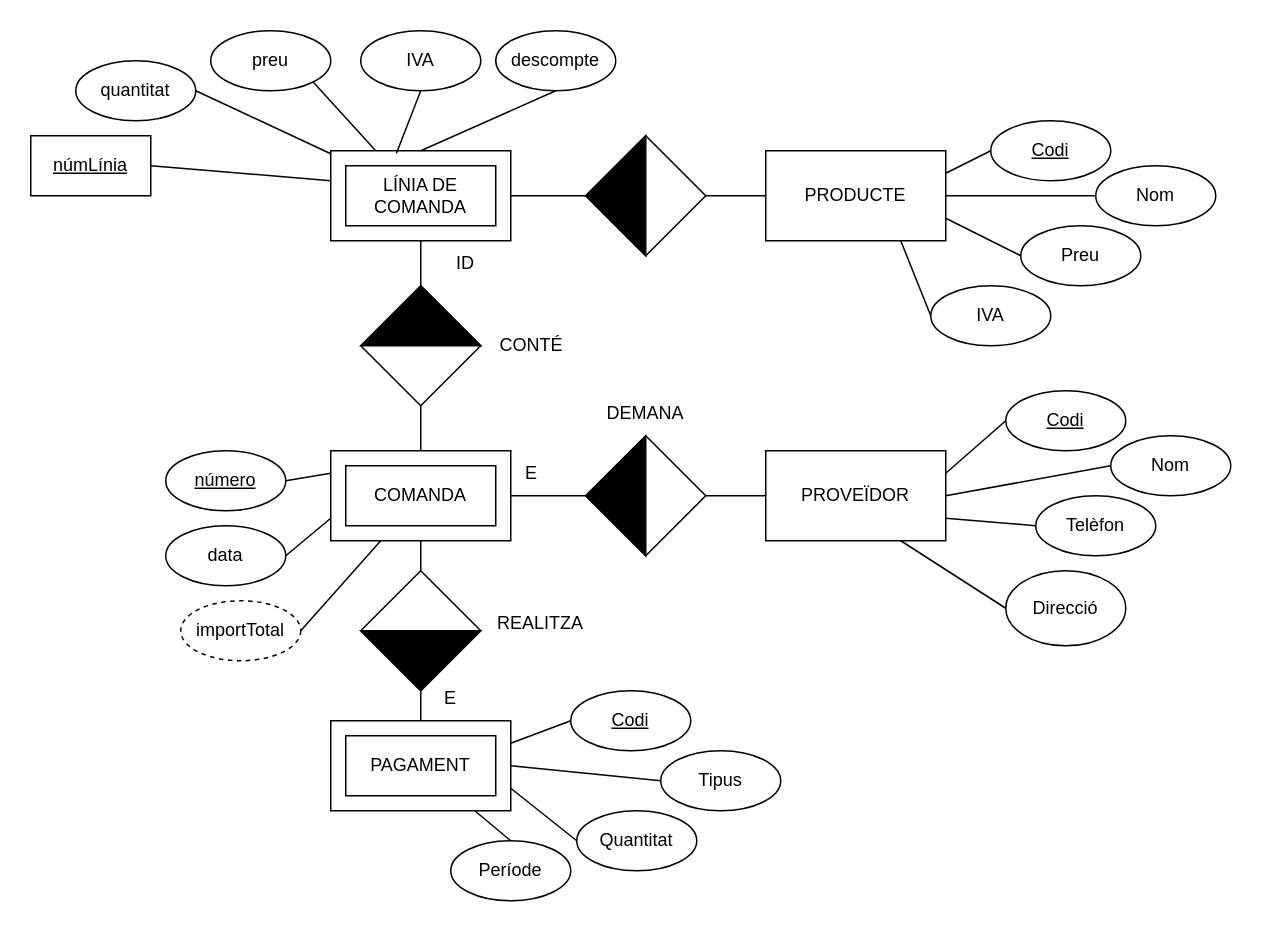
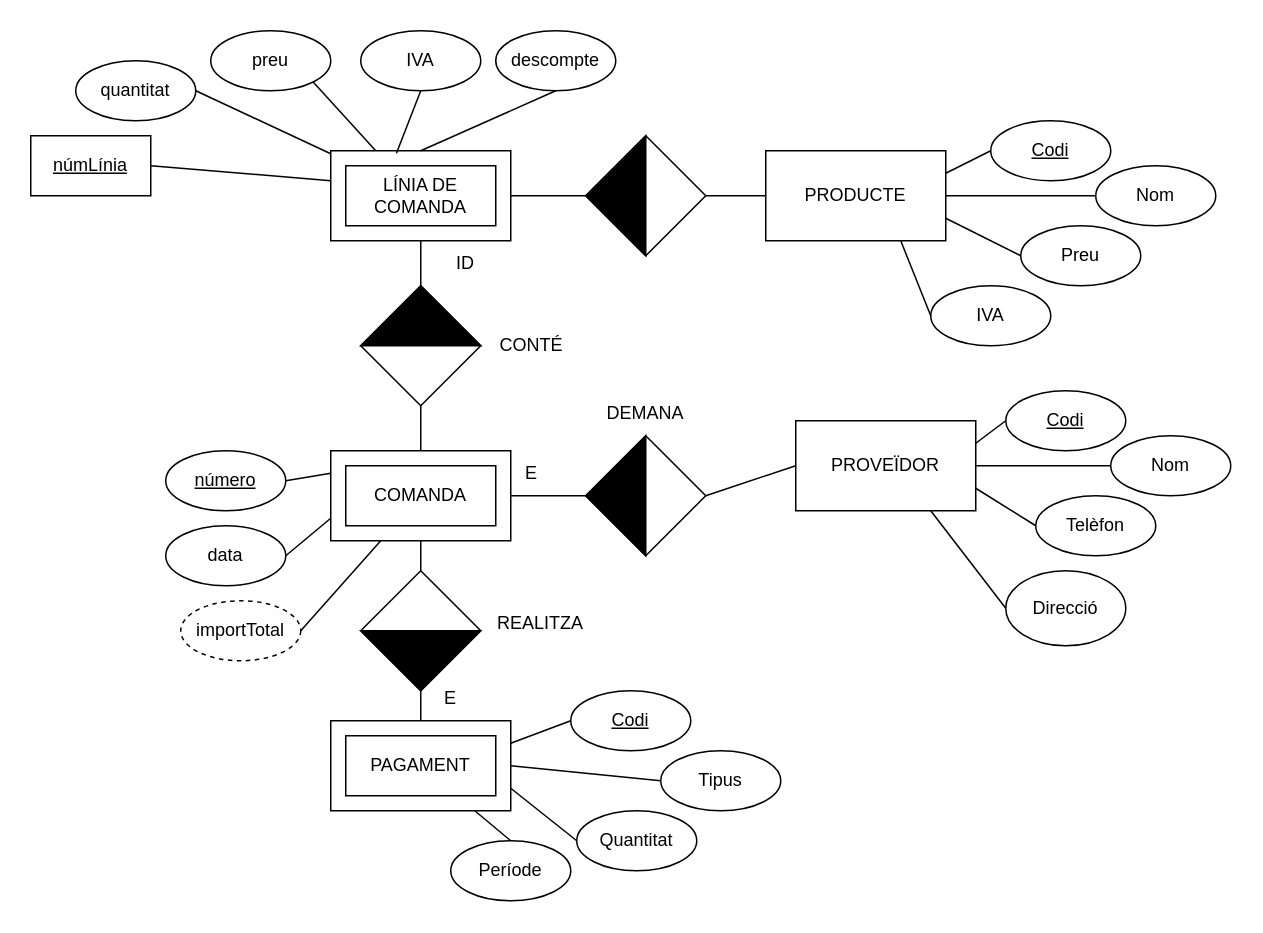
node "PROVEÏDOR": moved (856, 496) -> (886, 466)
